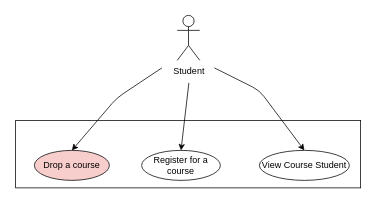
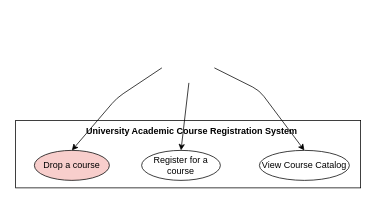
node "Student": removed
node "University Academic Course Registration System": added
node "View Course Student": label "View Course Student" -> "View Course Catalog"
